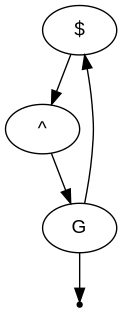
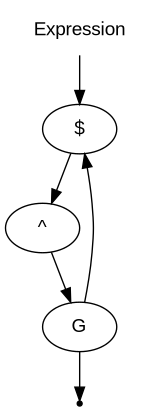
node "Expression": added
